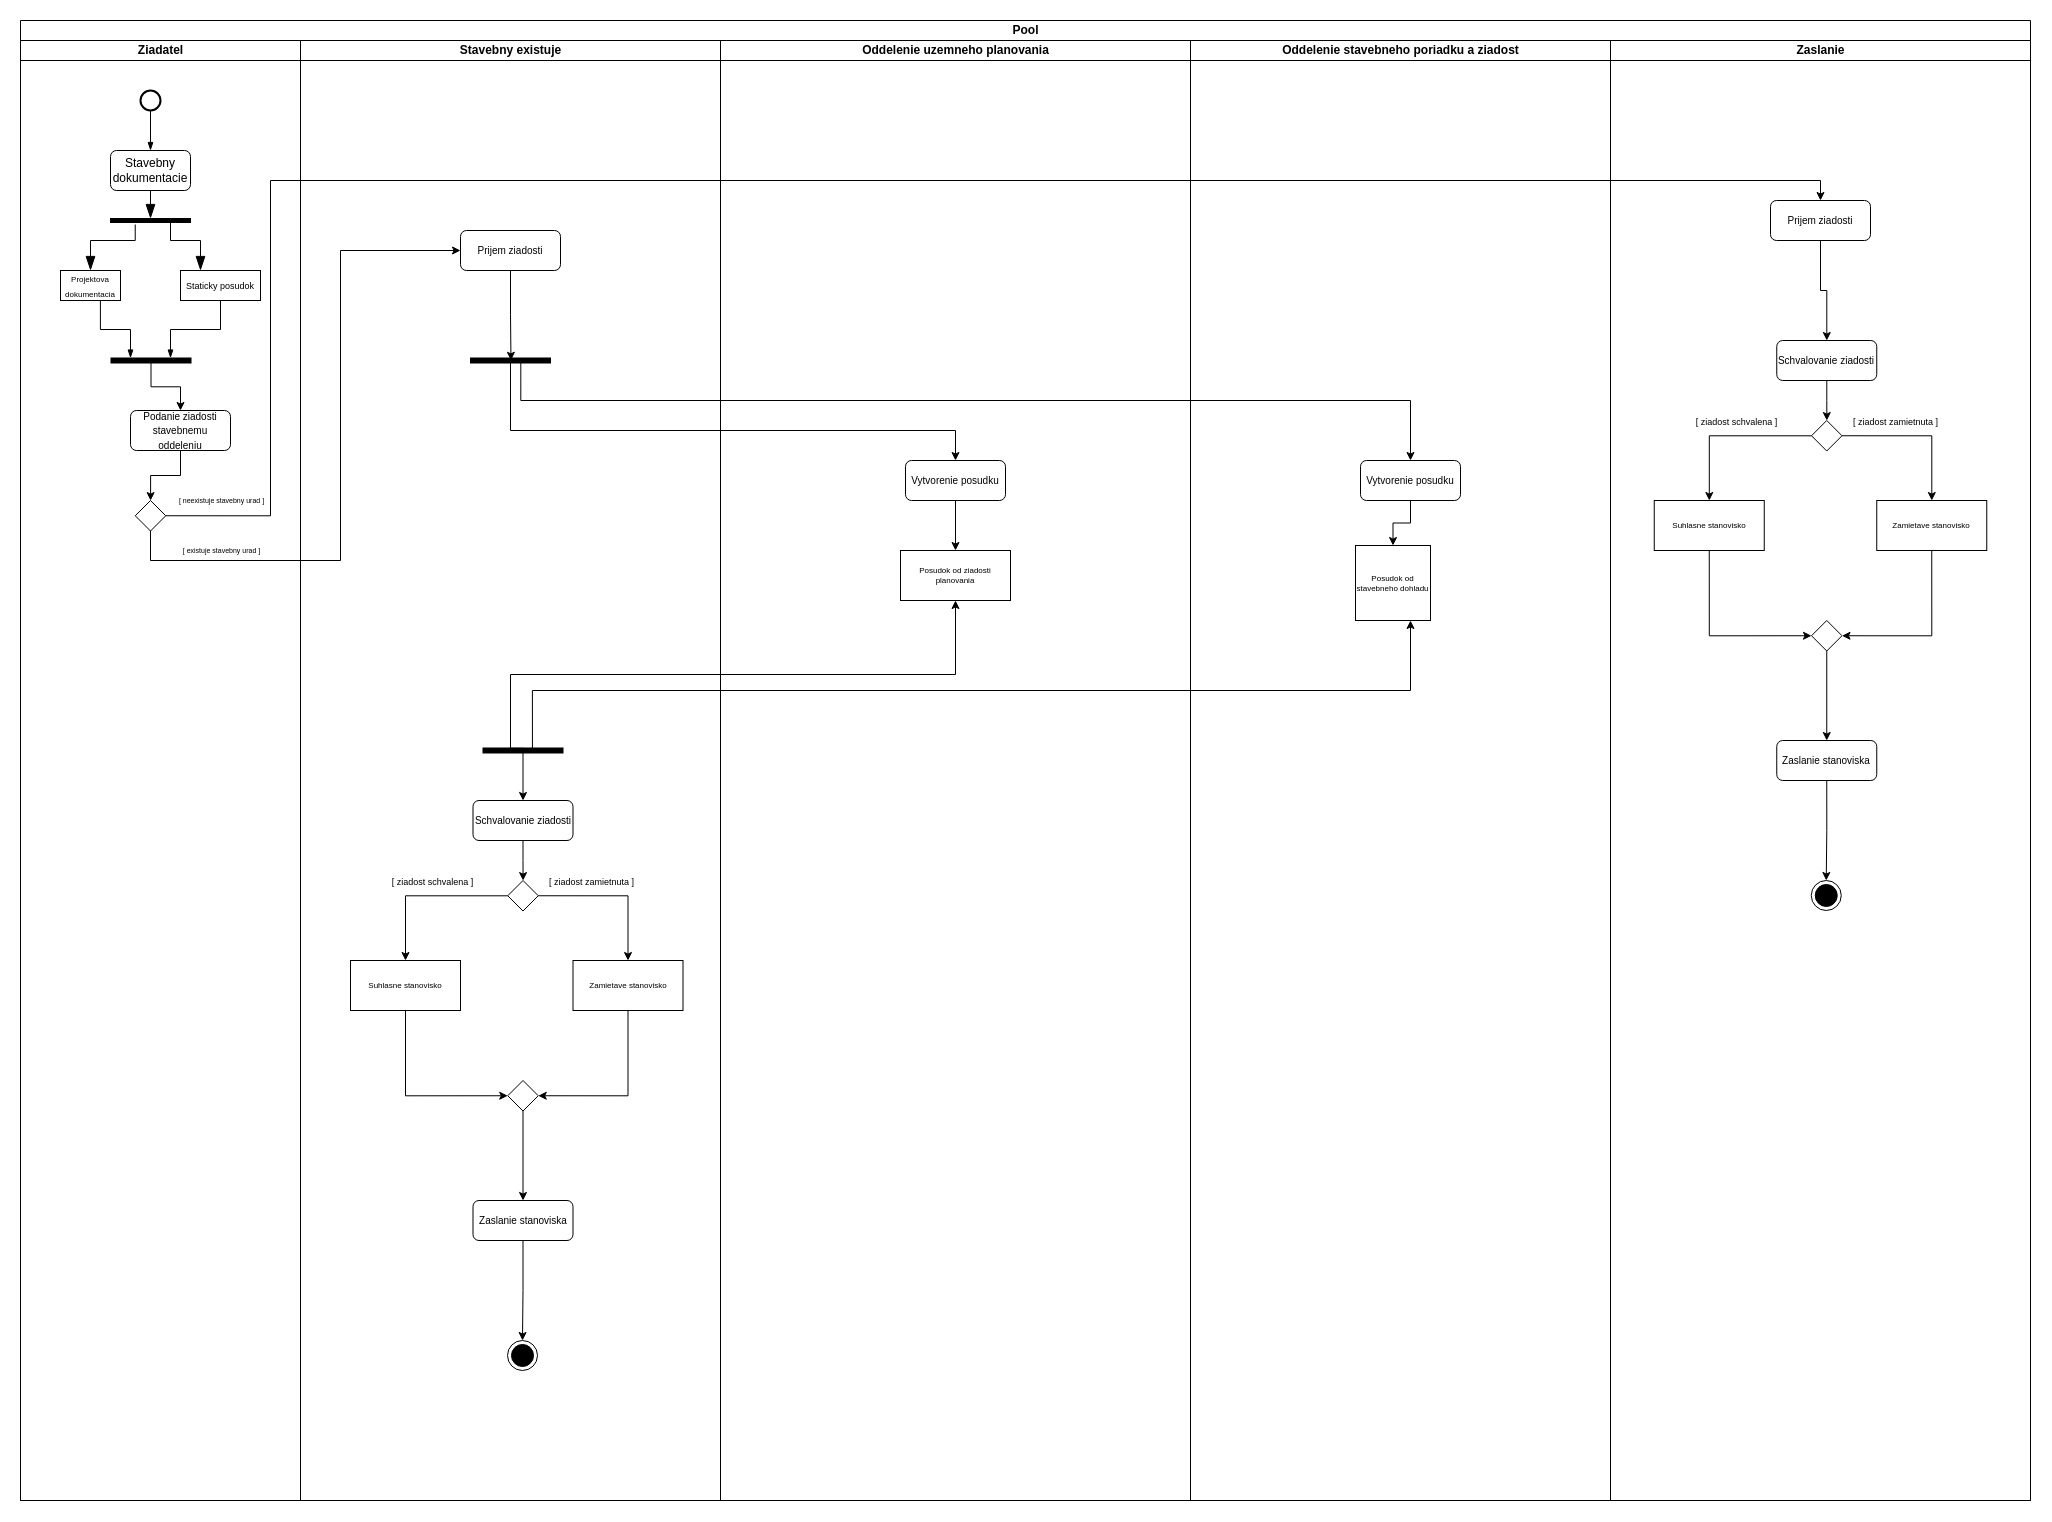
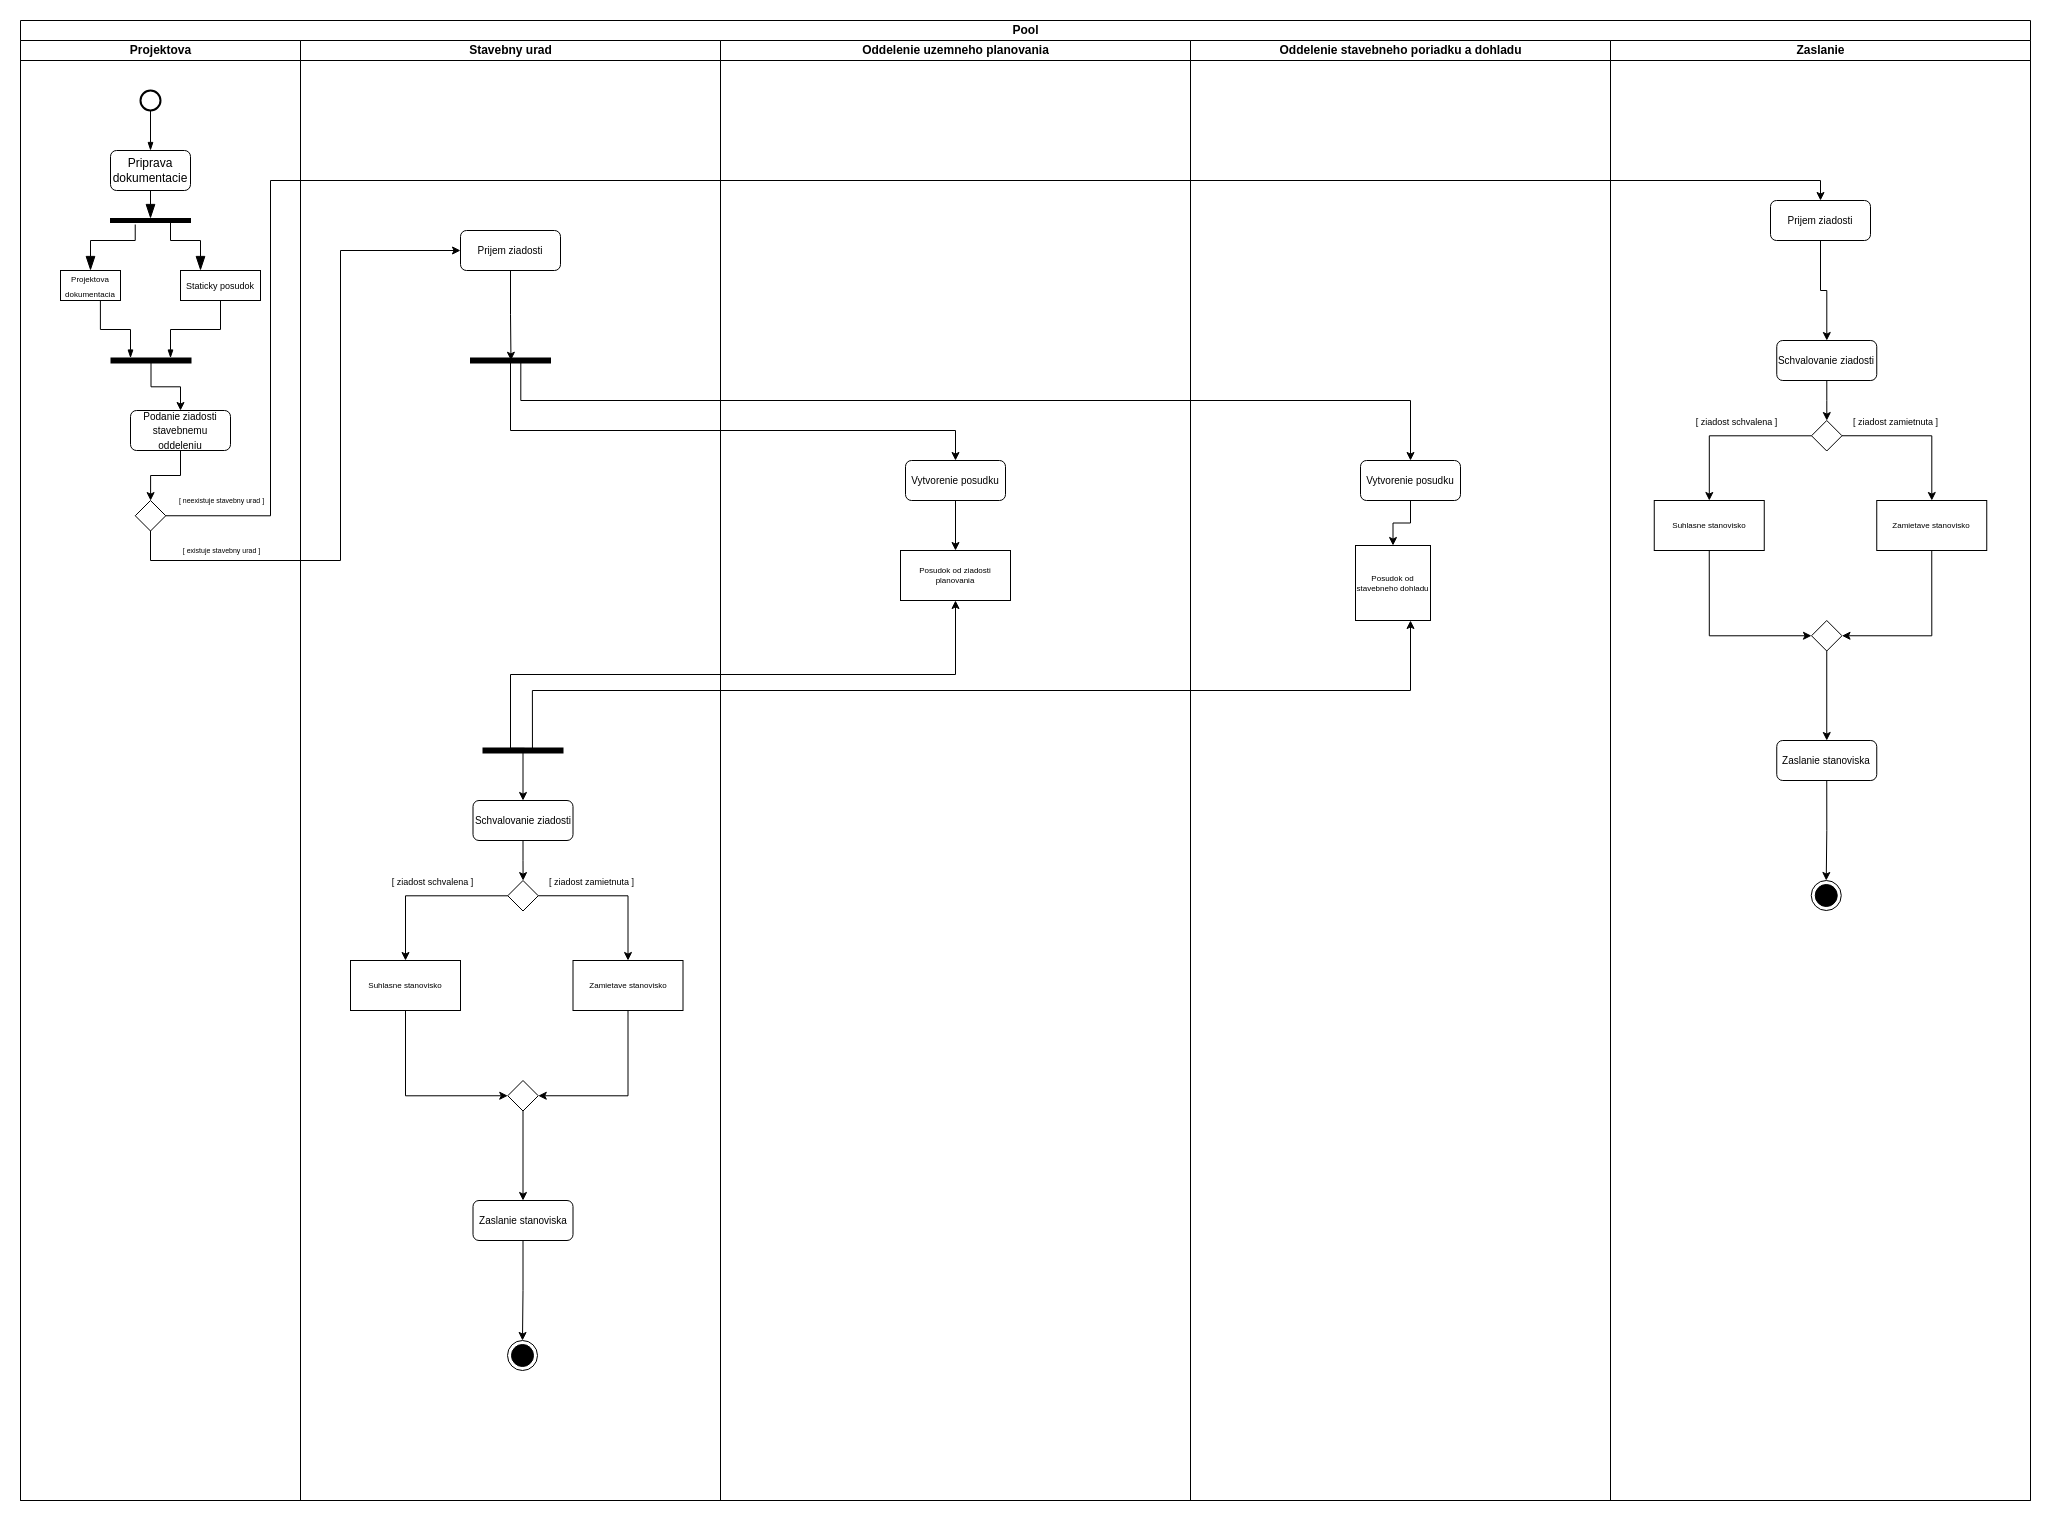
node "Ziadatel": label "Ziadatel" -> "Projektova"
node "Stavebny existuje": label "Stavebny existuje" -> "Stavebny urad"
node "Oddelenie stavebneho poriadku a ziadost": label "Oddelenie stavebneho poriadku a ziadost" -> "Oddelenie stavebneho poriadku a dohladu"
node "Stavebny dokumentacie": label "Stavebny dokumentacie" -> "Priprava dokumentacie"
